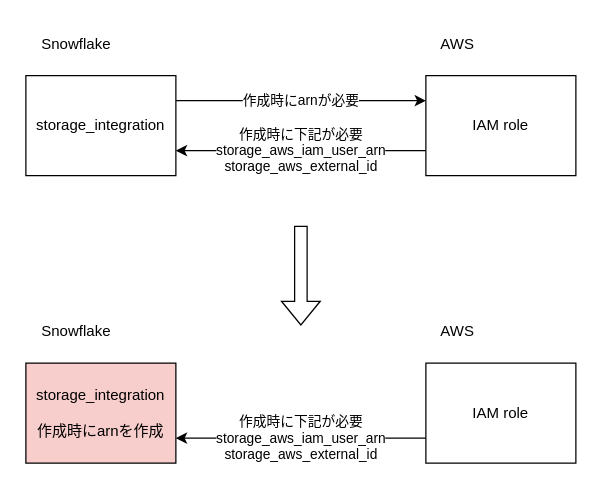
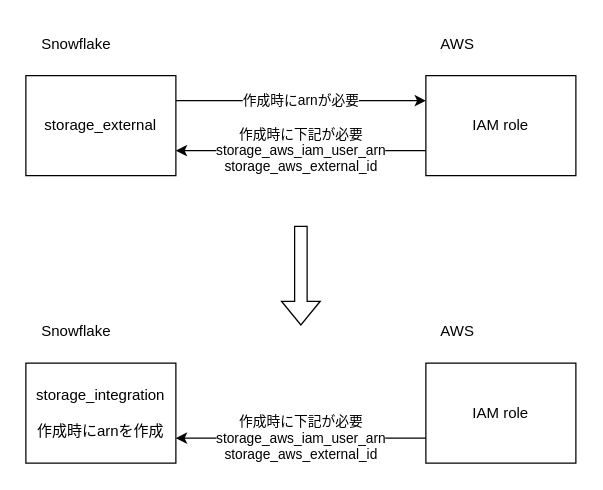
node "storage_integration": label "storage_integration" -> "storage_external"
node "storage_integration 作成時にarnを作成": fillcolor #f8cecc -> #ffffff
